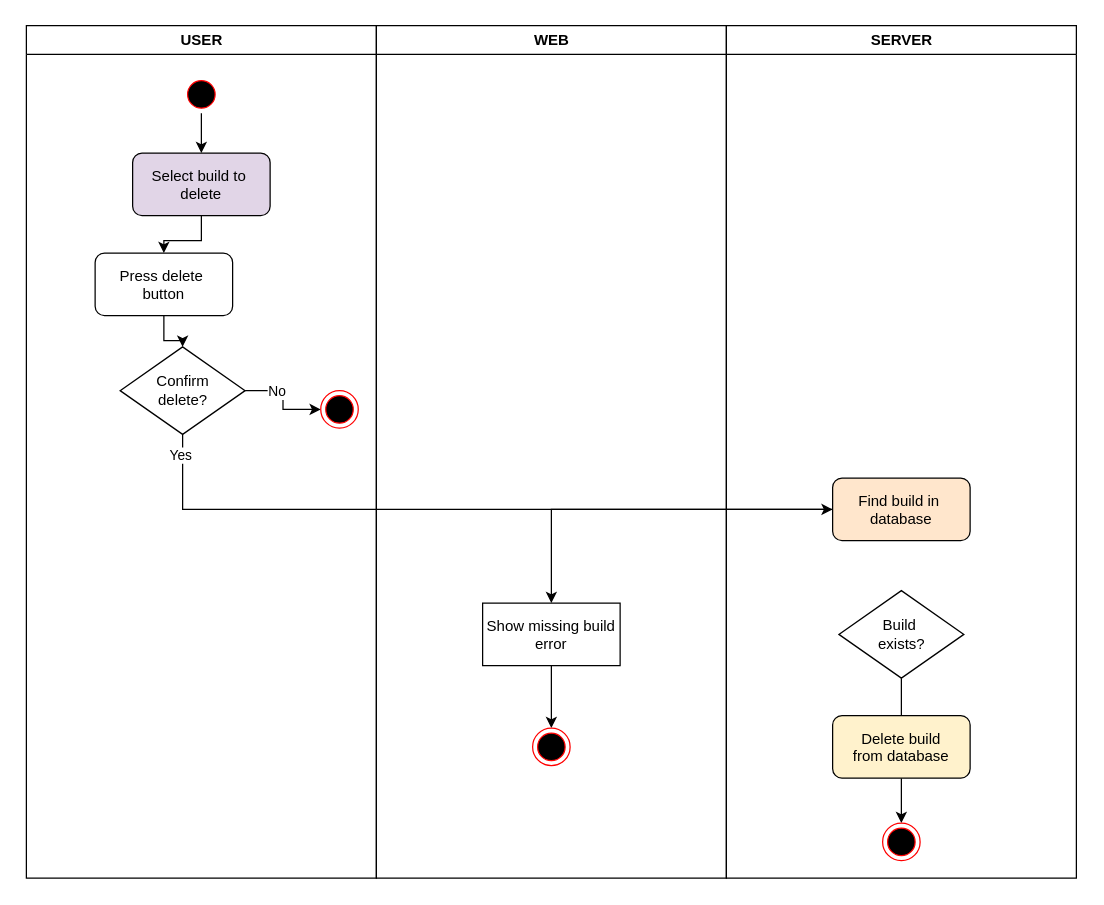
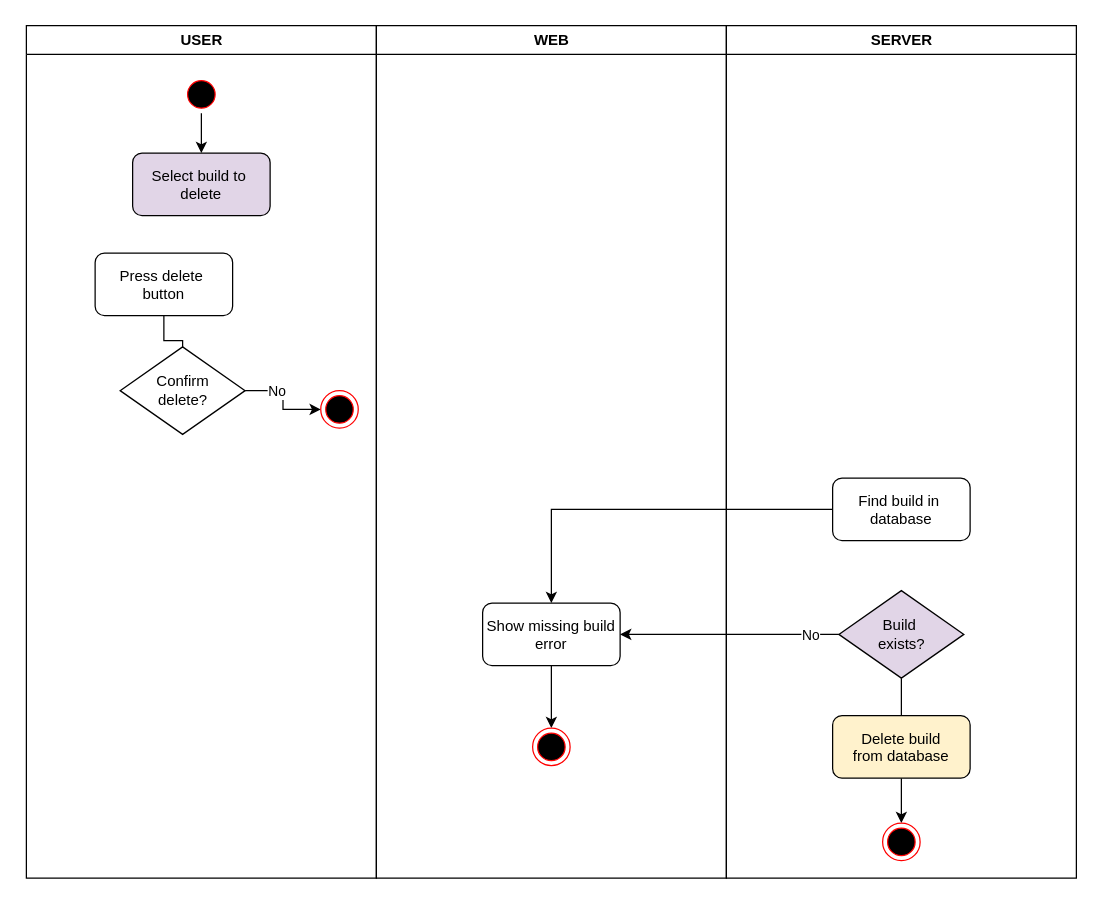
edge "Select build to delete" -> "Press delete button": removed
edge "Press delete button" -> "Confirm delete?": arrowhead classic -> none
edge "Confirm delete?" -> "Find build in database": removed, label "Yes"
node "Find build in database": fillcolor #ffe6cc -> #ffffff
node "Show missing build error": shape rectangle -> rounded rectangle
edge "Build exists?" -> "Show missing build error": added, label "No"
node "Build exists?": fillcolor #ffffff -> #e1d5e7
